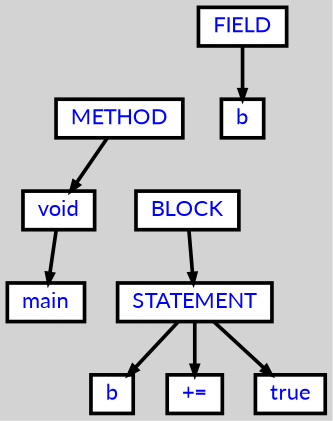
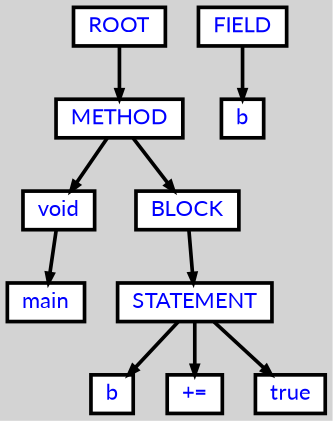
node "ROOT": added
edge "METHOD" -> "BLOCK": added
